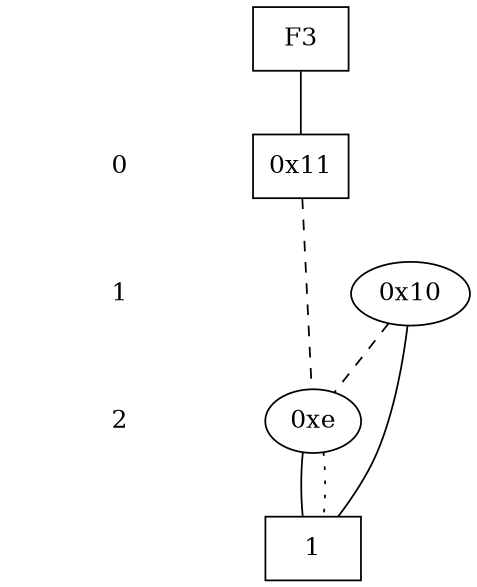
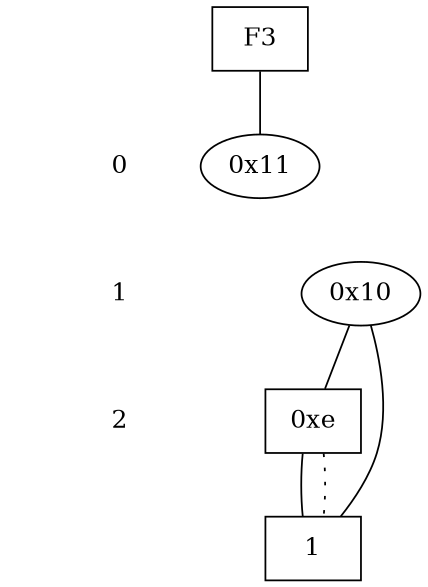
node "0x11": shape box -> ellipse
edge "0x11" -- "0xe": removed
edge "0x10" -- "0xe": style dashed -> solid
node "0xe": shape ellipse -> box
